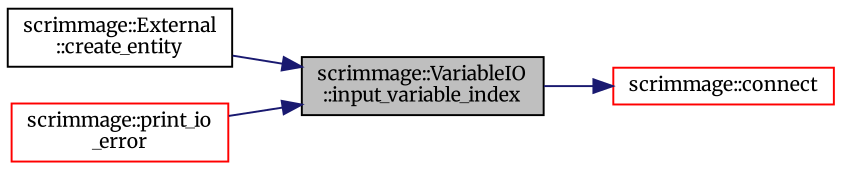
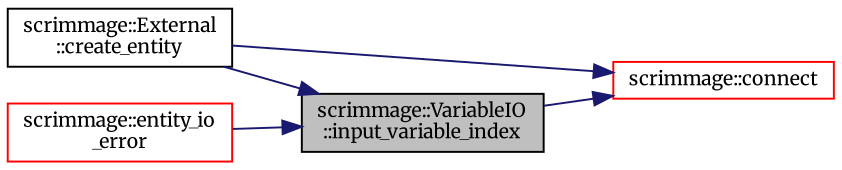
edge "scrimmage::External ::create_entity" -> "scrimmage::connect": added
node "scrimmage::print_io _error": label "scrimmage::print_io _error" -> "scrimmage::entity_io _error"
